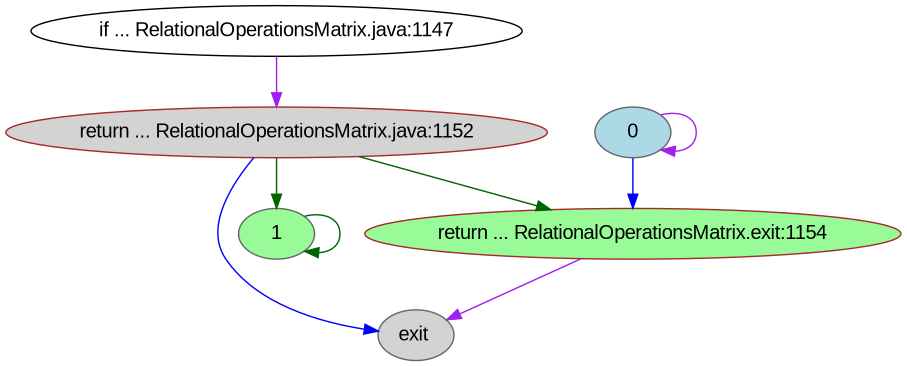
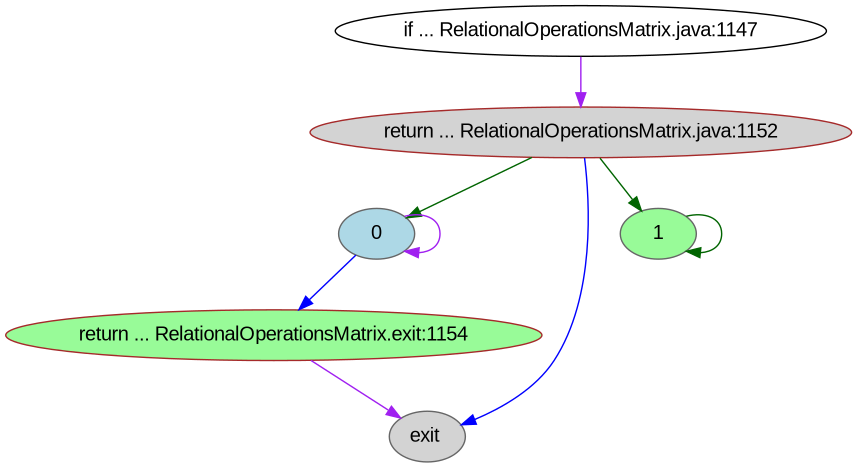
edge "return ... RelationalOperationsMatrix.java:1152" -> "return ... RelationalOperationsMatrix.exit:1154": now "return ... RelationalOperationsMatrix.java:1152" -> "0"
